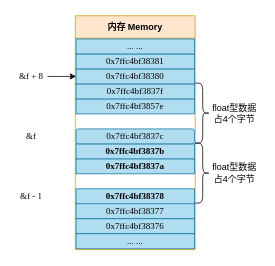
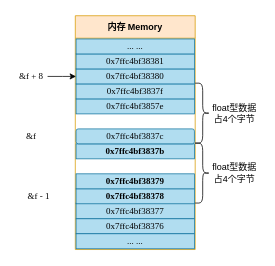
node "0x7ffc4bf3837a": removed
node "0x7ffc4bf38379": added
node "&f - 1": moved (32, 196) -> (39, 196)
